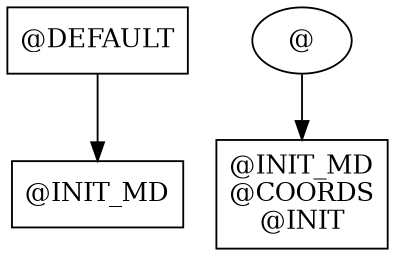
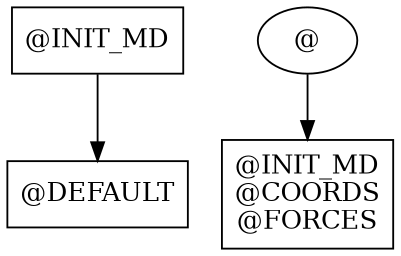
edge "@DEFAULT" -> "@INIT_MD": reversed
node "@INIT_MD @COORDS @INIT": label "@INIT_MD @COORDS @INIT" -> "@INIT_MD @COORDS @FORCES"
